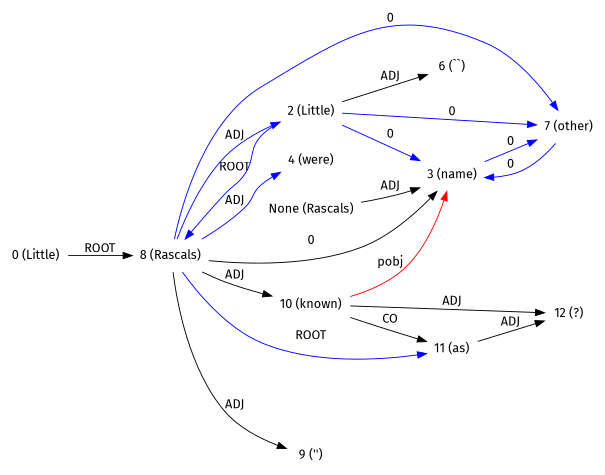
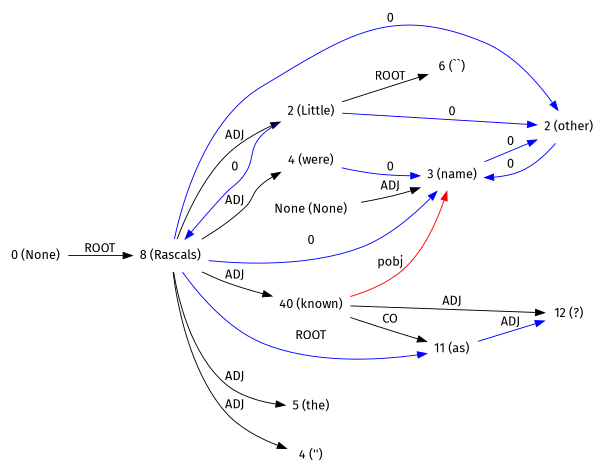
edge "2 (Little)" -> "6 (``)": label "ADJ" -> "ROOT"
node "7 (other)": label "7 (other)" -> "2 (other)"
edge "2 (Little)" -> "3 (name)": now "4 (were)" -> "3 (name)"
edge "2 (Little)" -> "8 (Rascals)": label "ROOT" -> "0"
edge "8 (Rascals)" -> "2 (Little)": color blue -> black
node "None (Rascals)": label "None (Rascals)" -> "None (None)"
edge "8 (Rascals)" -> "4 (were)": color blue -> black
node "0 (Little)": label "0 (Little)" -> "0 (None)"
edge "8 (Rascals)" -> "3 (name)": color black -> blue
node "10 (known)": label "10 (known)" -> "40 (known)"
edge "11 (as)" -> "12 (?)": color black -> blue
node "5 (the)": added
node "9 ('')": label "9 ('')" -> "4 ('')"
